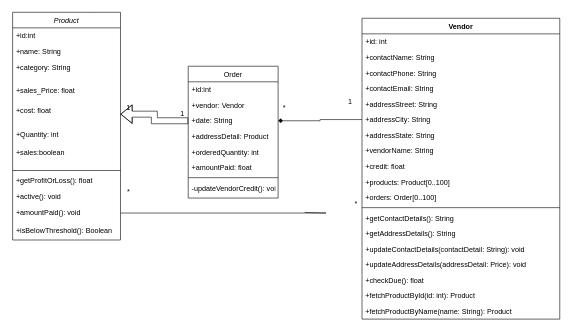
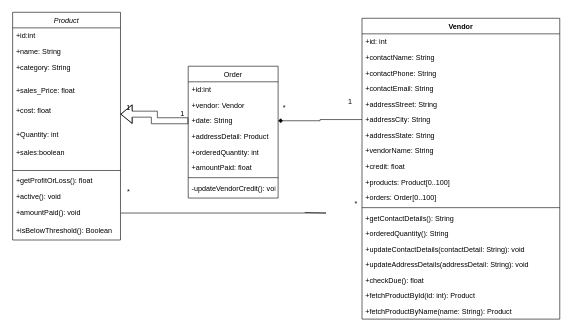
node "+getAddressDetails(): String": label "+getAddressDetails(): String" -> "+orderedQuantity(): String"
node "+updateAddressDetails(addressDetail: Price): void": label "+updateAddressDetails(addressDetail: Price): void" -> "+updateAddressDetails(addressDetail: String): void"
